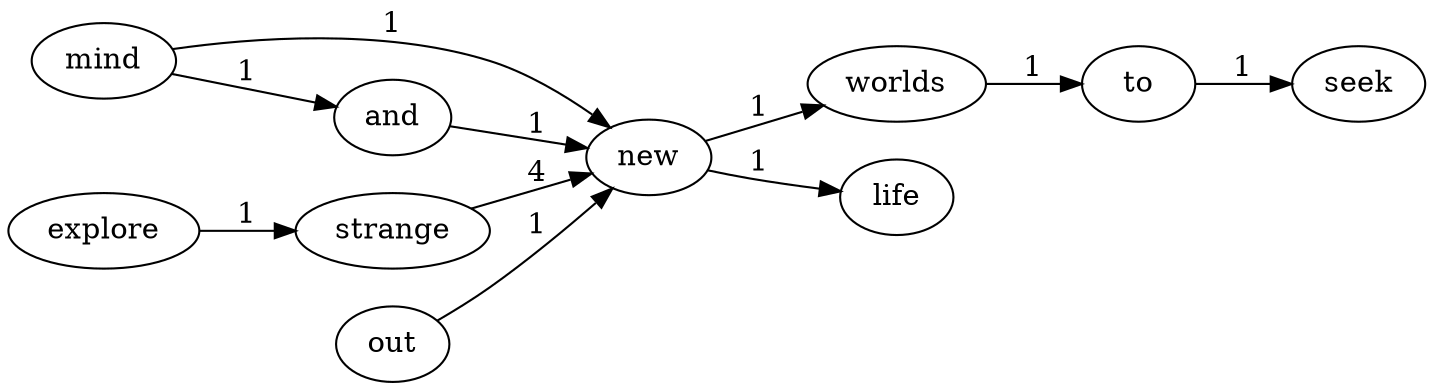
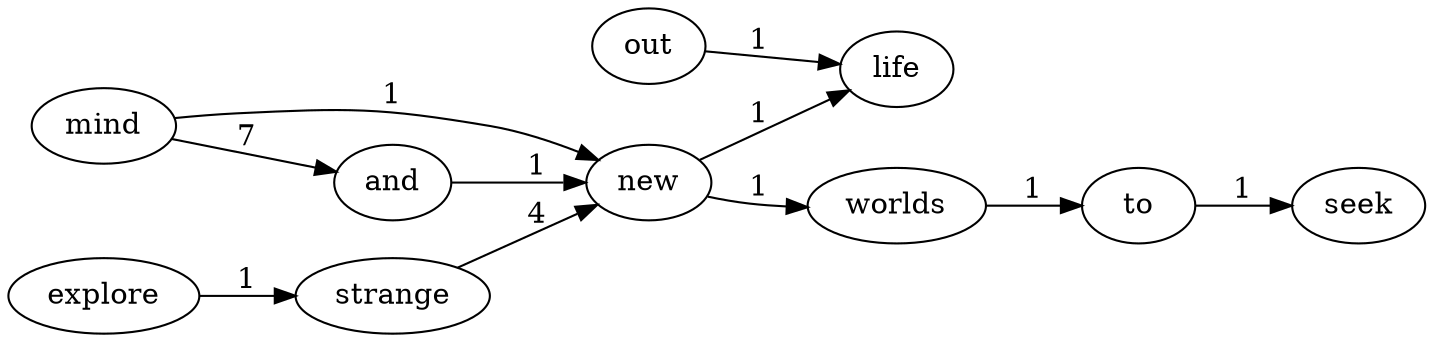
edge "mind" -> "and": label "1" -> "7"
edge "out" -> "new": now "out" -> "life"
